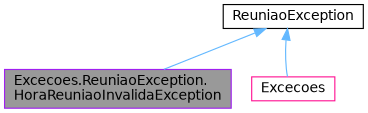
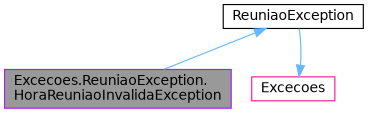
edge "Excecoes" -> "ReuniaoException": reversed
